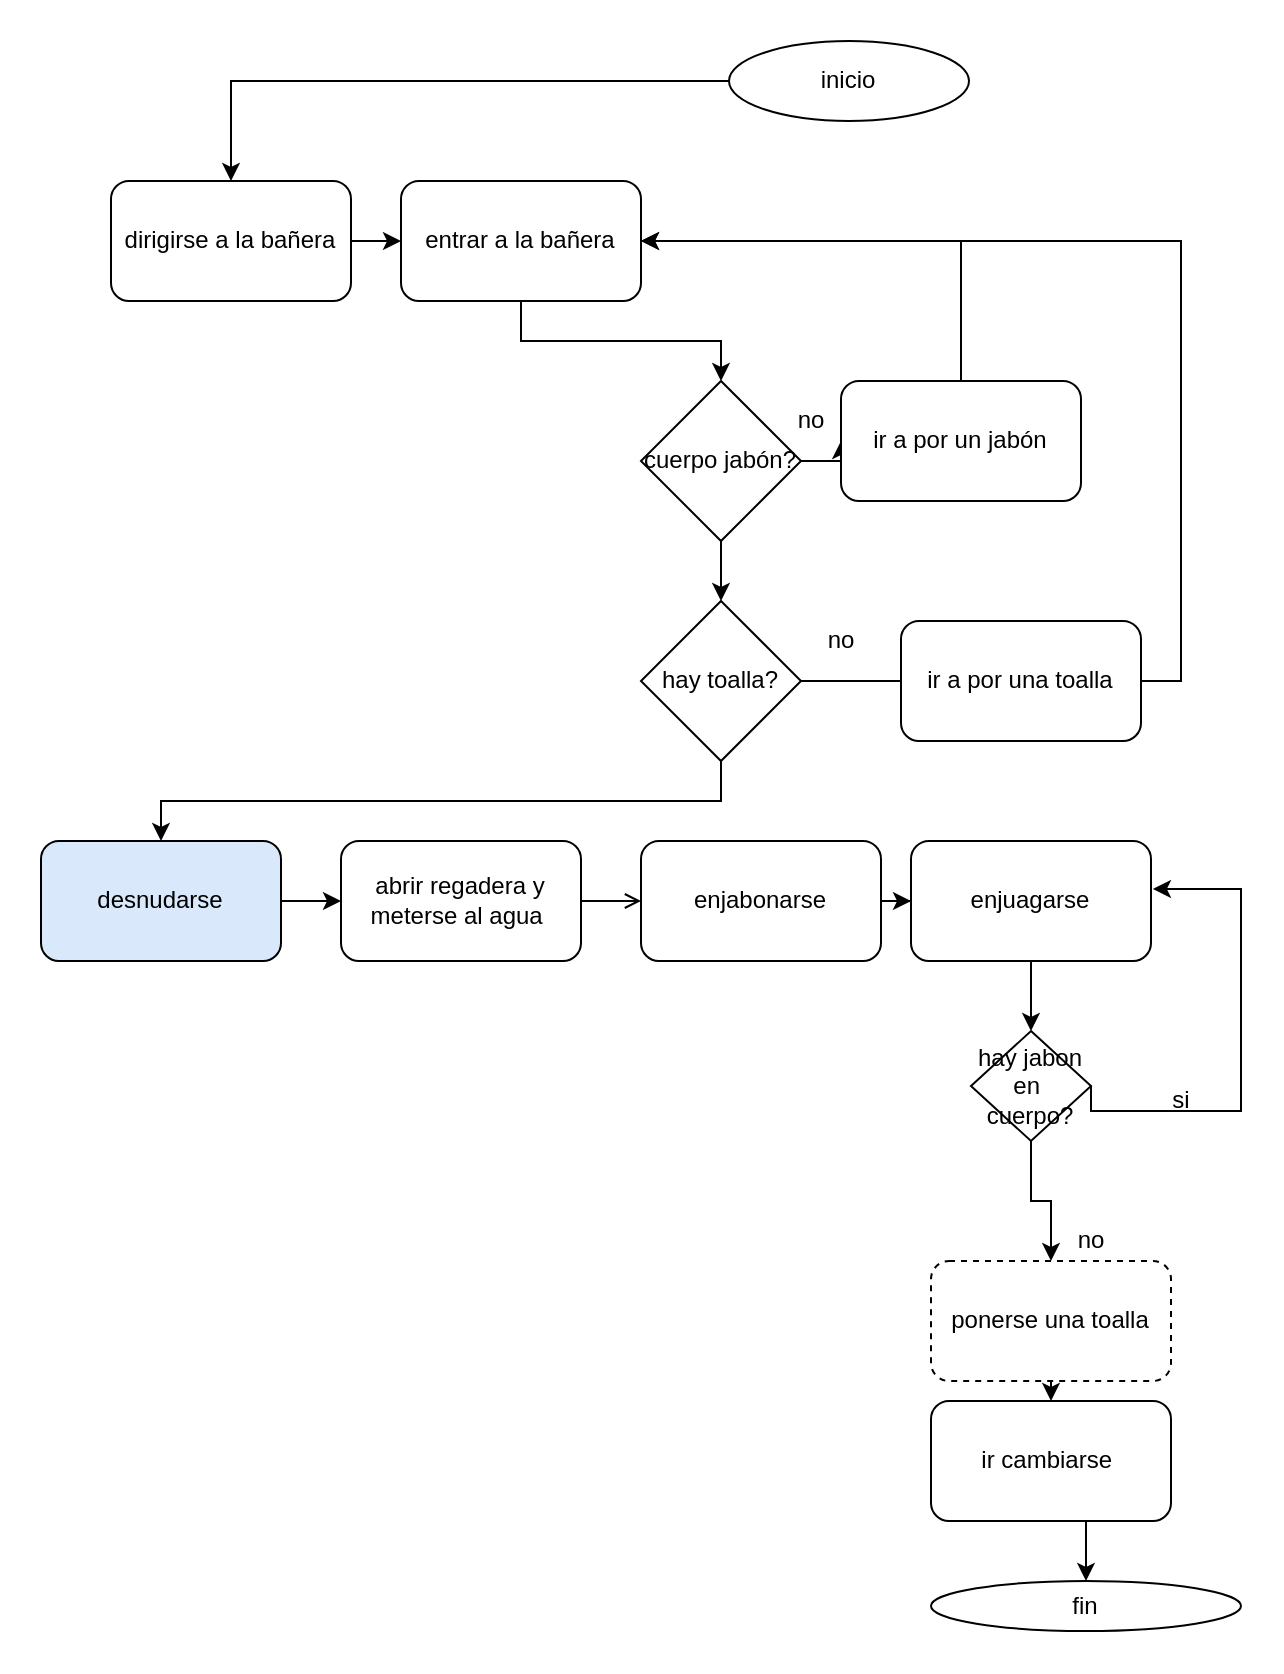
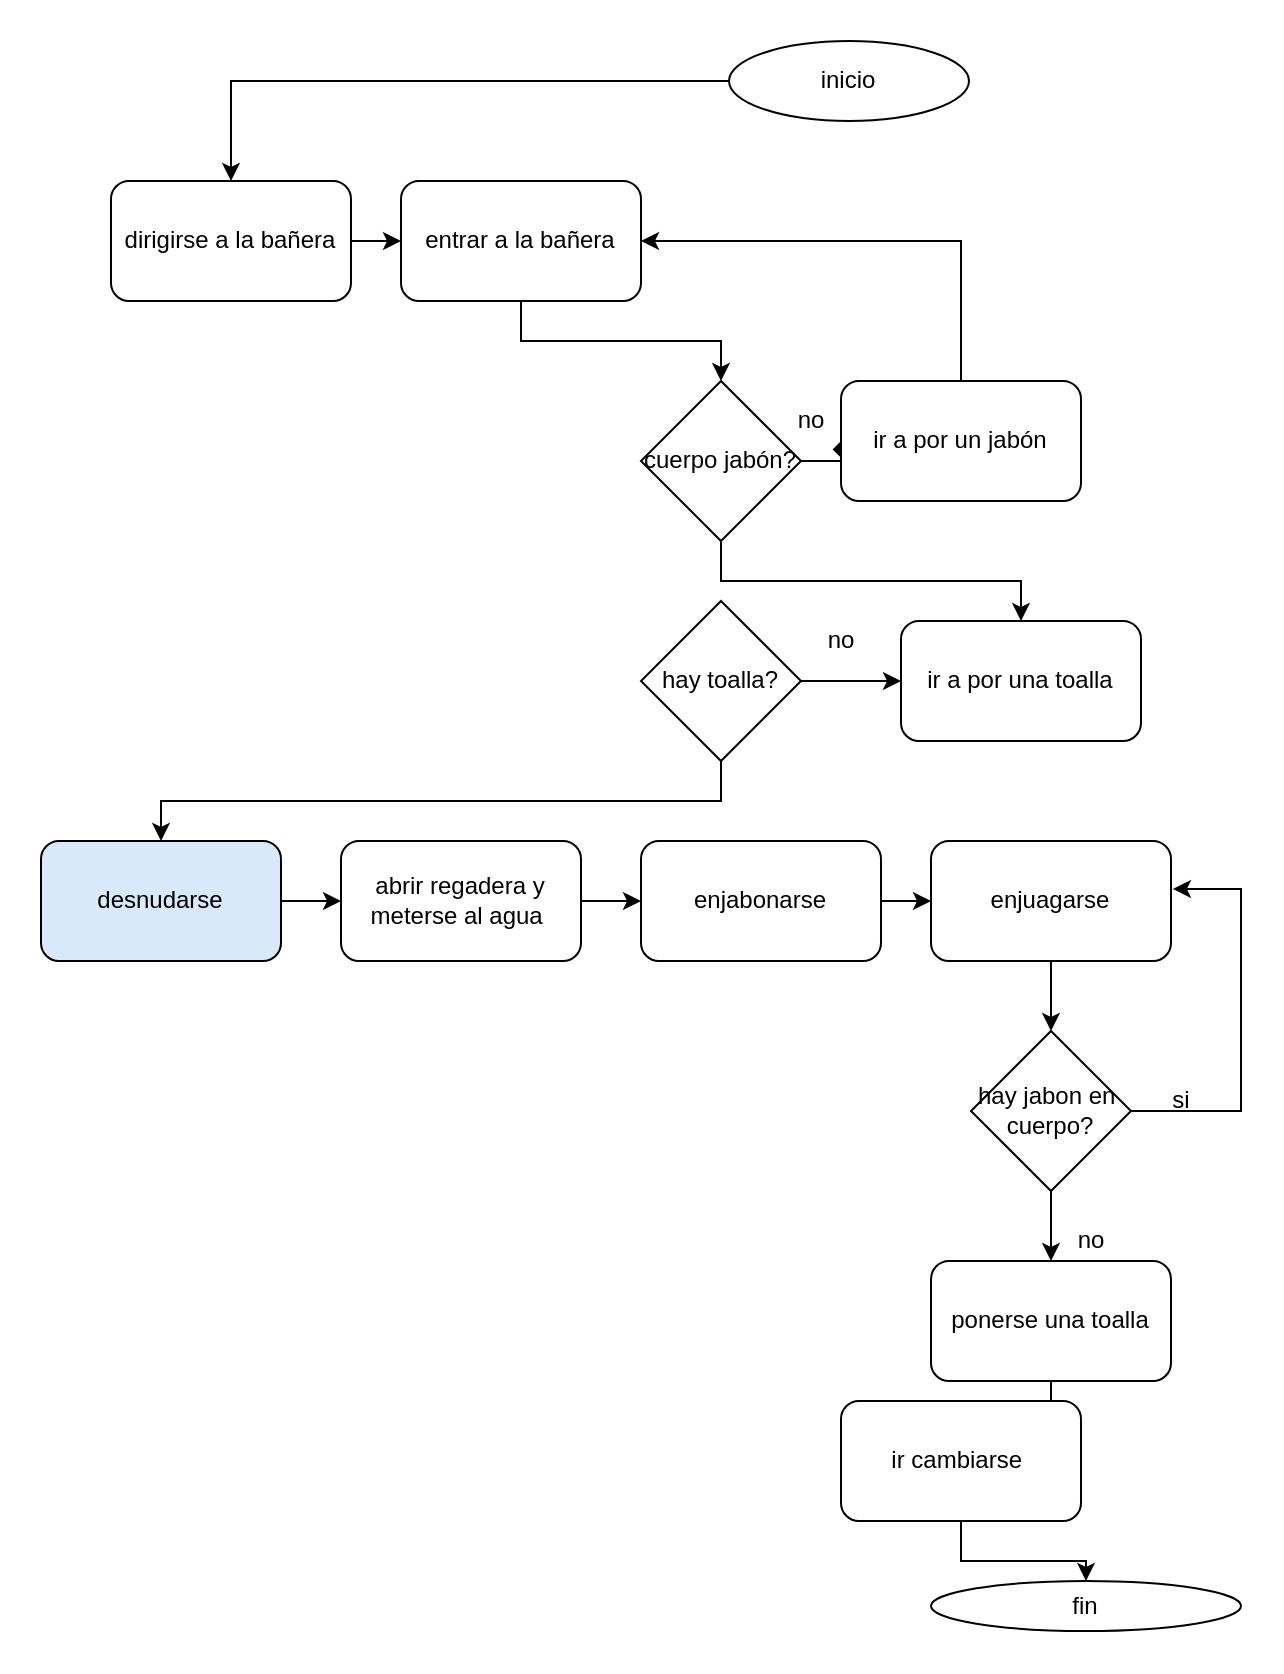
edge "ir a por una toalla" -> "entrar a la bañera": removed
edge "cuerpo jabón?" -> "ir a por un jabón": arrowhead classic -> diamond
edge "cuerpo jabón?" -> "hay toalla?": now "cuerpo jabón?" -> "ir a por una toalla"
edge "hay toalla?" -- "ir a por una toalla": arrowhead none -> classic
edge "abrir regadera y meterse al agua" -> "enjabonarse": arrowhead open -> classic
node "enjuagarse": moved (1031, 901) -> (1051, 901)
node "hay jabon en cuerpo?": size 120x110 -> 160x160
node "ponerse una toalla": style dashed -> solid
node "ir cambiarse": moved (1051, 1461) -> (961, 1461)
